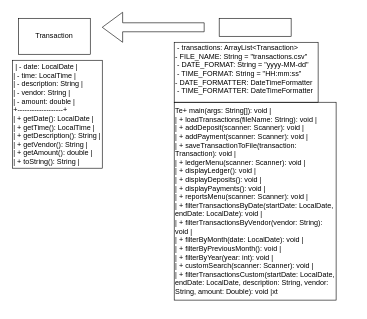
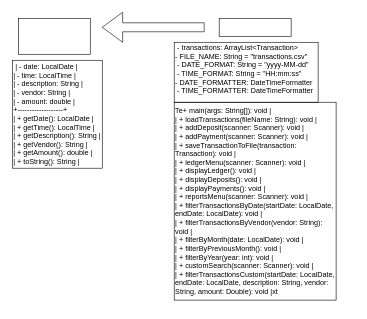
node "Transaction": removed
